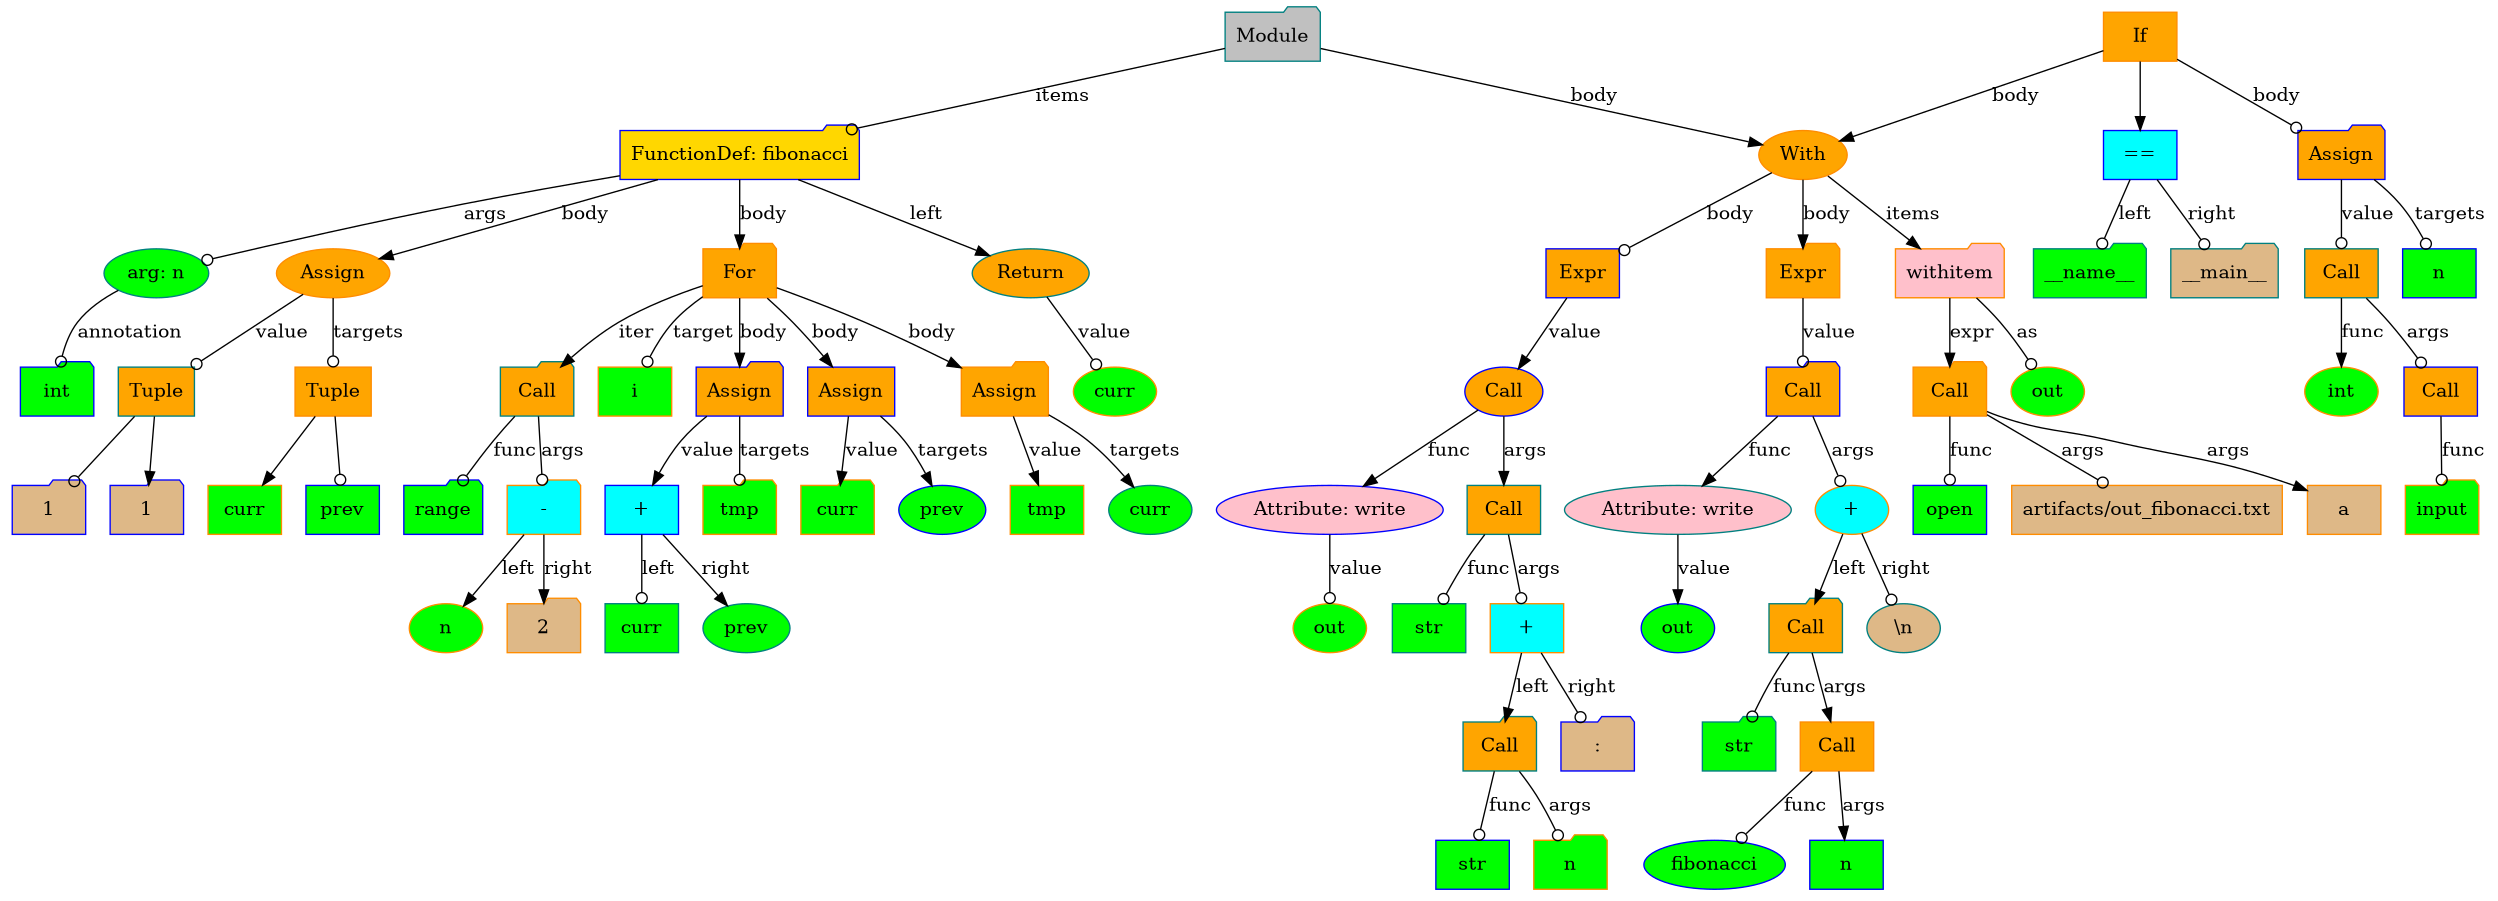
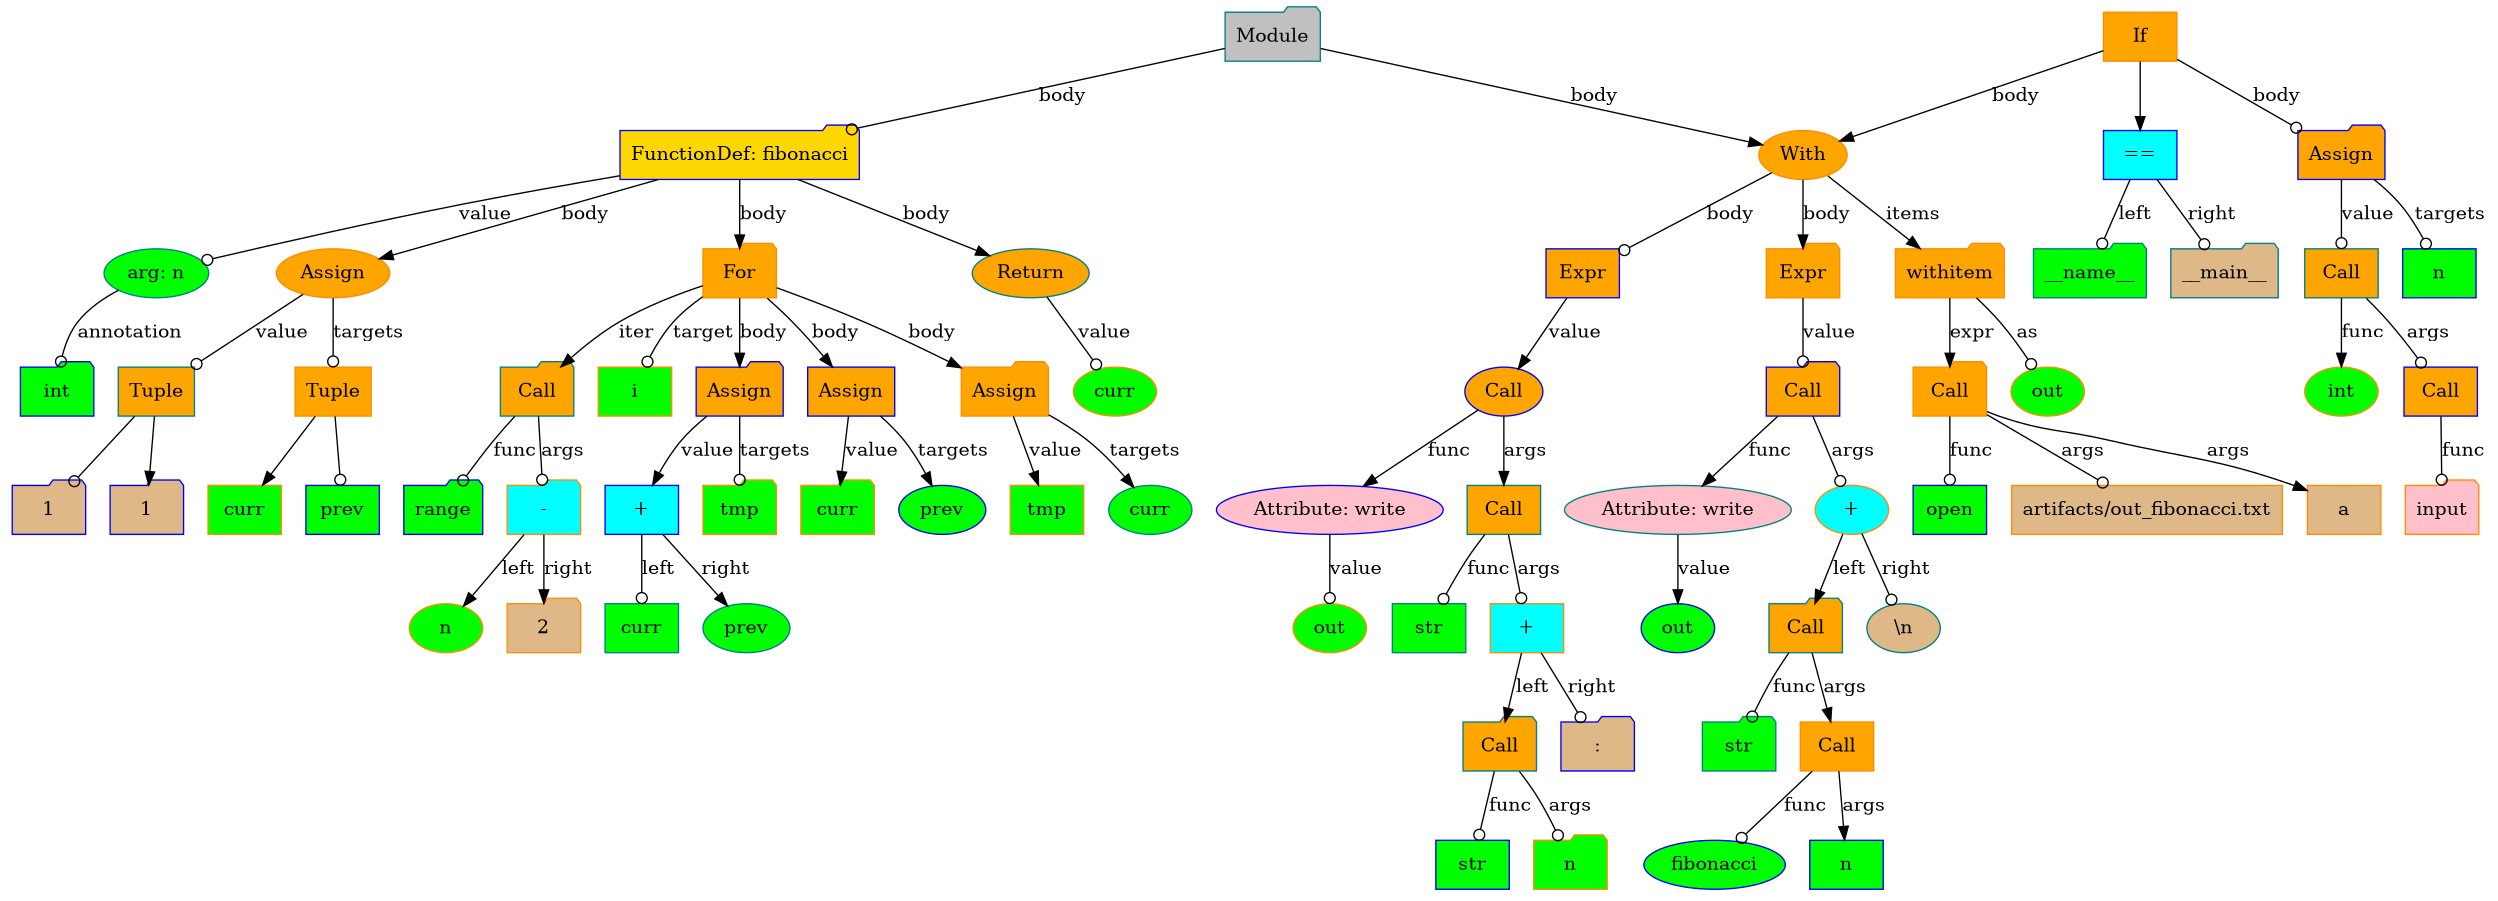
edge "Module" -> "FunctionDef: fibonacci": label "items" -> "body"
edge "FunctionDef: fibonacci" -> "arg: n": label "args" -> "value"
edge "FunctionDef: fibonacci" -> "Return": label "left" -> "body"
node "withitem": fillcolor pink -> orange
node "input": fillcolor green -> pink
